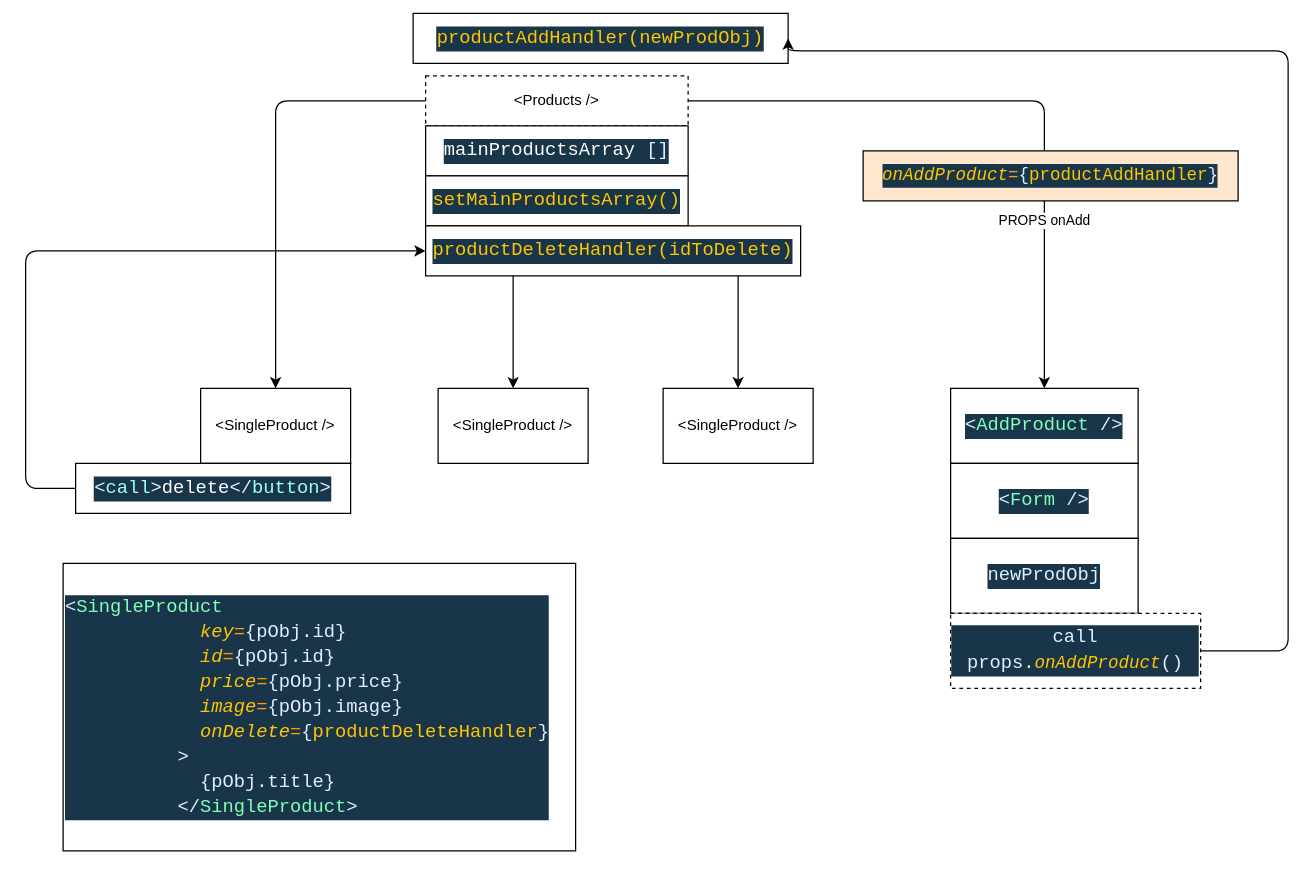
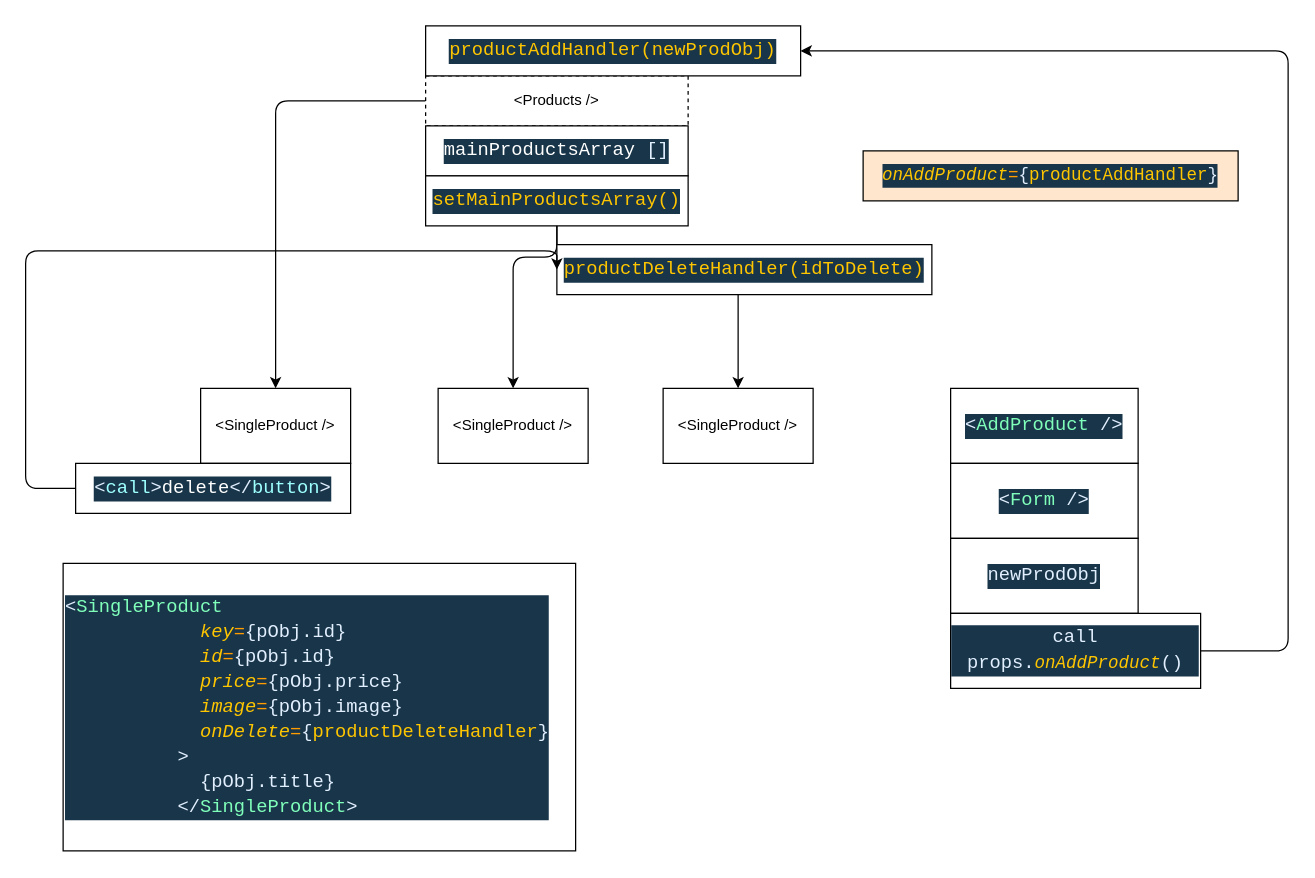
node "productAddHandler(newProdObj)": moved (601, 38) -> (613, 51)
edge "<Products />" -> "<AddProduct />": removed, label "PROPS onAdd"
node "productDeleteHandler(idToDelete)": moved (613, 251) -> (744, 269)
node "call props.onAddProduct()": style dashed -> solid
